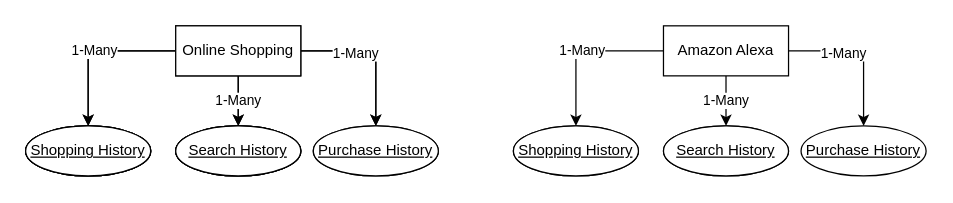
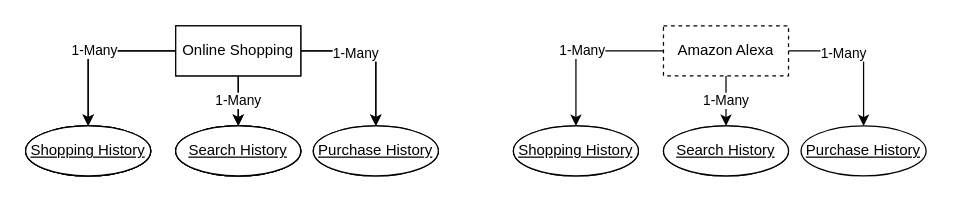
node "Amazon Alexa": style solid -> dashed
